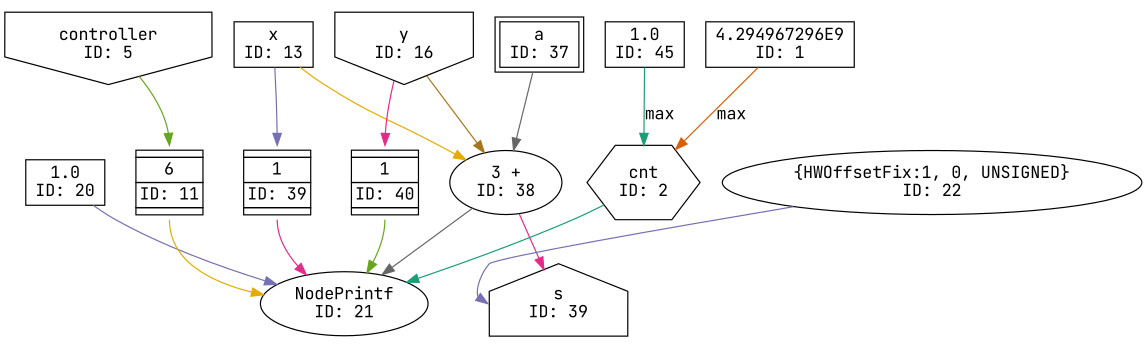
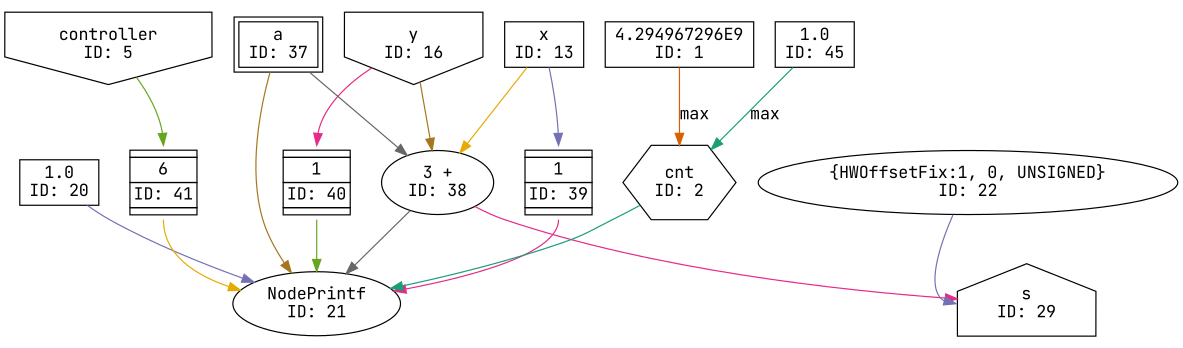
edge "a ID: 37" -> "NodePrintf ID: 21": added
node "6": text "ID: 11" -> "ID: 41"
node "s ID: 39": label "s ID: 39" -> "s ID: 29"
